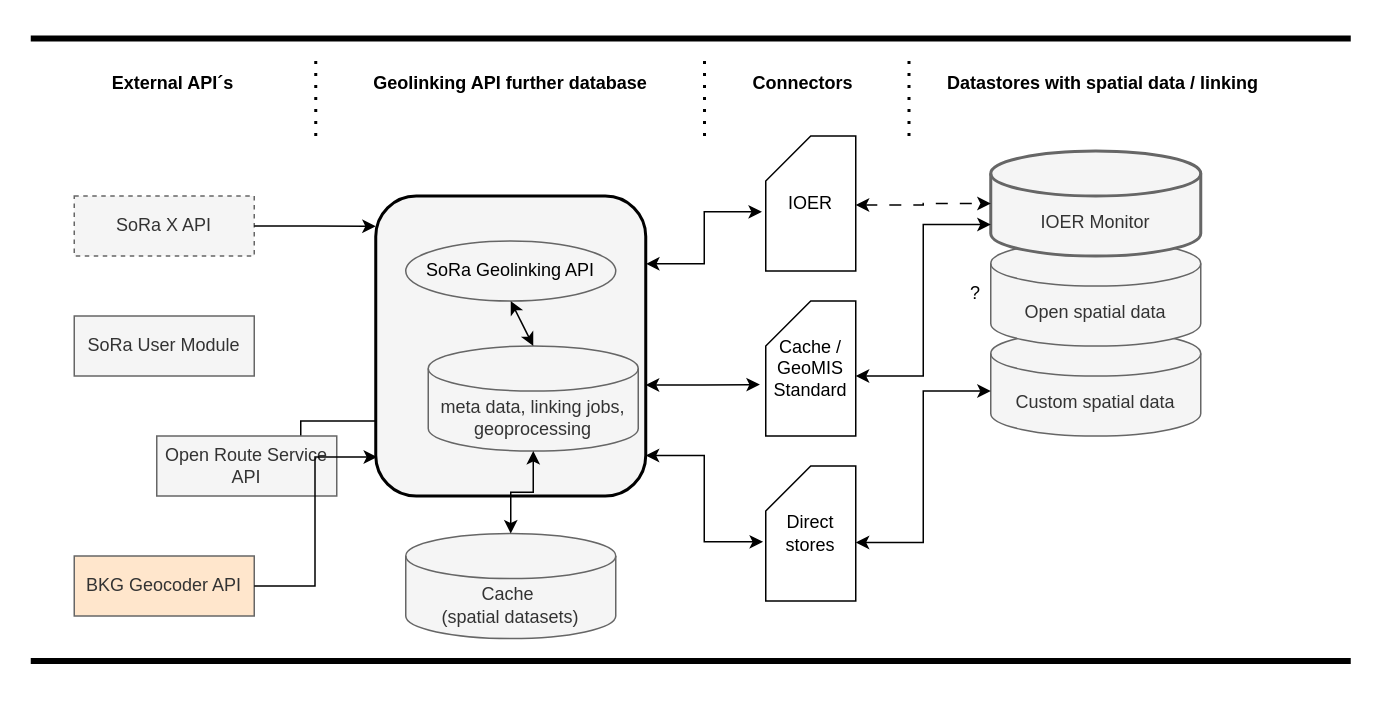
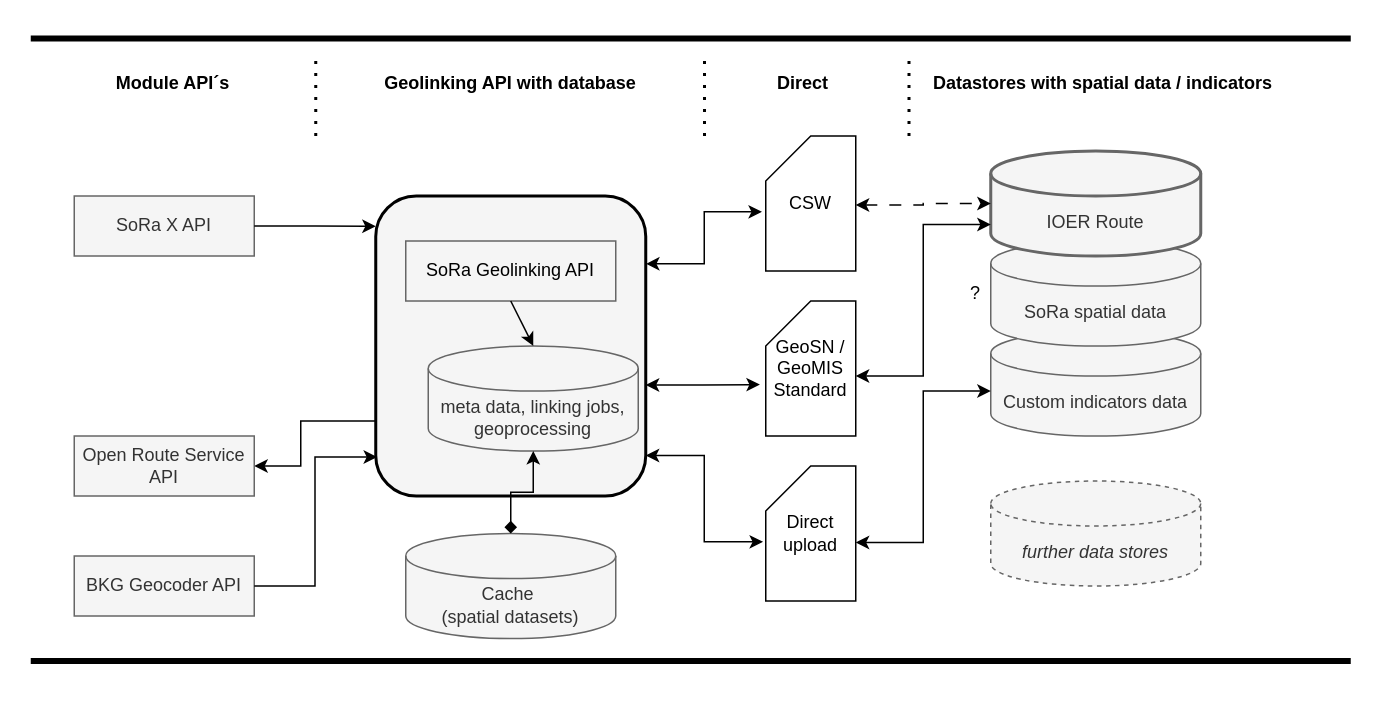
node "External API´s": label "External API´s" -> "Module API´s"
node "Geolinking API further database": label "Geolinking API further database" -> "Geolinking API with database"
node "Connectors": label "Connectors" -> "Direct"
node "Datastores with spatial data / linking": label "Datastores with spatial data / linking" -> "Datastores with spatial data / indicators"
node "IOER": label "IOER" -> "CSW"
node "IOER Monitor": label "IOER Monitor" -> "IOER Route"
node "SoRa X API": style dashed -> solid
node "SoRa Geolinking API": shape ellipse -> rectangle
edge "SoRa Geolinking API" -- "meta data, linking jobs, geoprocessing": arrowhead classic -> none
node "Open spatial data": label "Open spatial data" -> "SoRa spatial data"
node "SoRa User Module": removed
node "Cache / GeoMIS Standard": label "Cache / GeoMIS Standard" -> "GeoSN / GeoMIS Standard"
node "Custom spatial data": label "Custom spatial data" -> "Custom indicators data"
node "Open Route Service API": moved (247, 466) -> (164, 466)
edge "meta data, linking jobs, geoprocessing" -- "Cache (spatial datasets)": arrowhead classic -> diamond
node "Direct stores": label "Direct stores" -> "Direct upload"
node "further data stores": added
node "BKG Geocoder API": fillcolor #ffe6cc -> #f5f5f5
